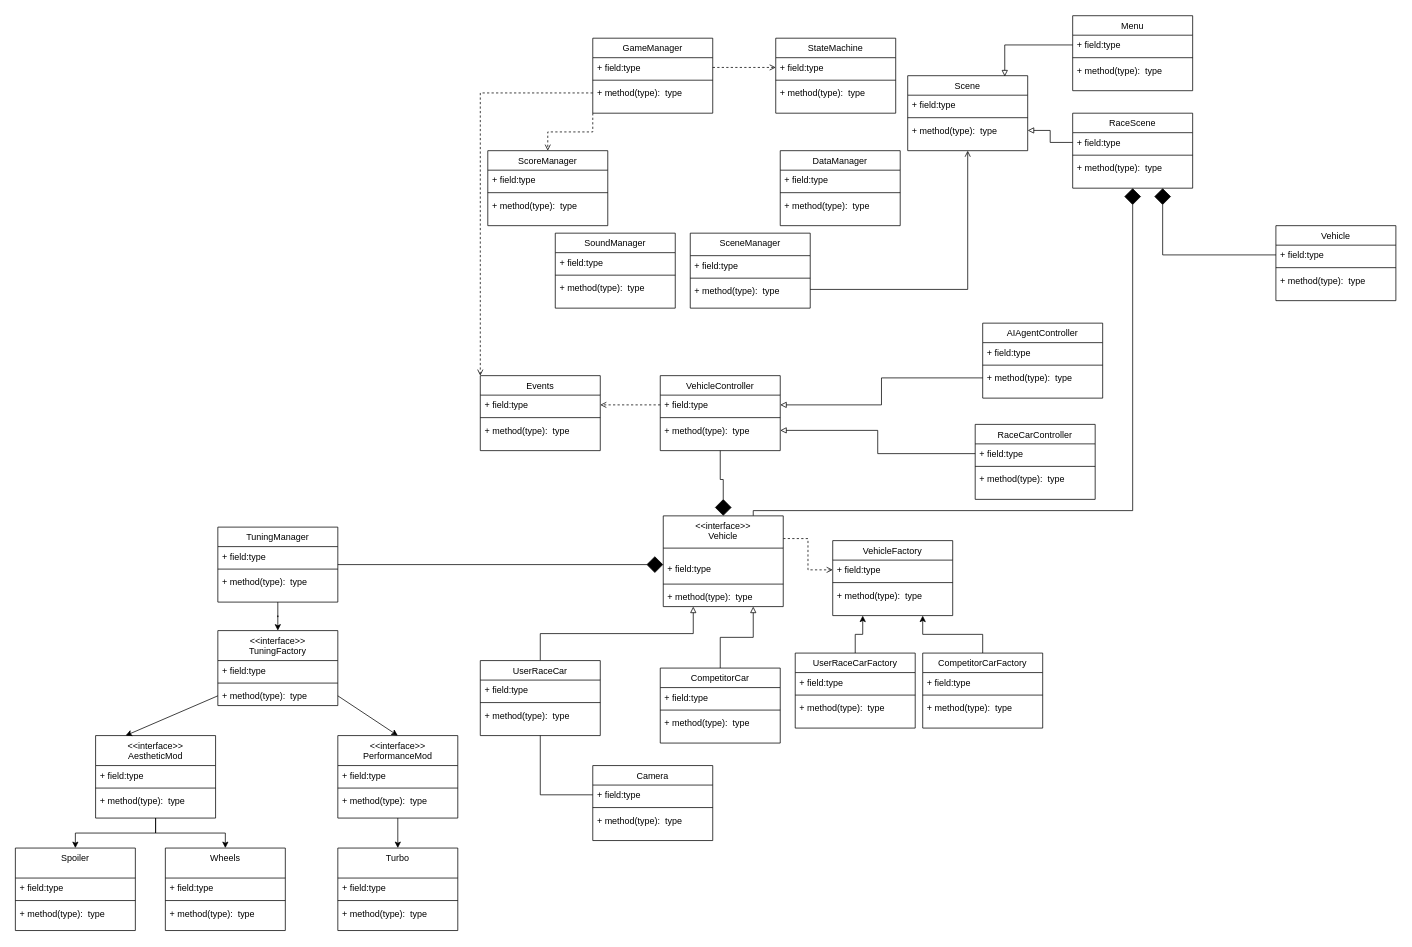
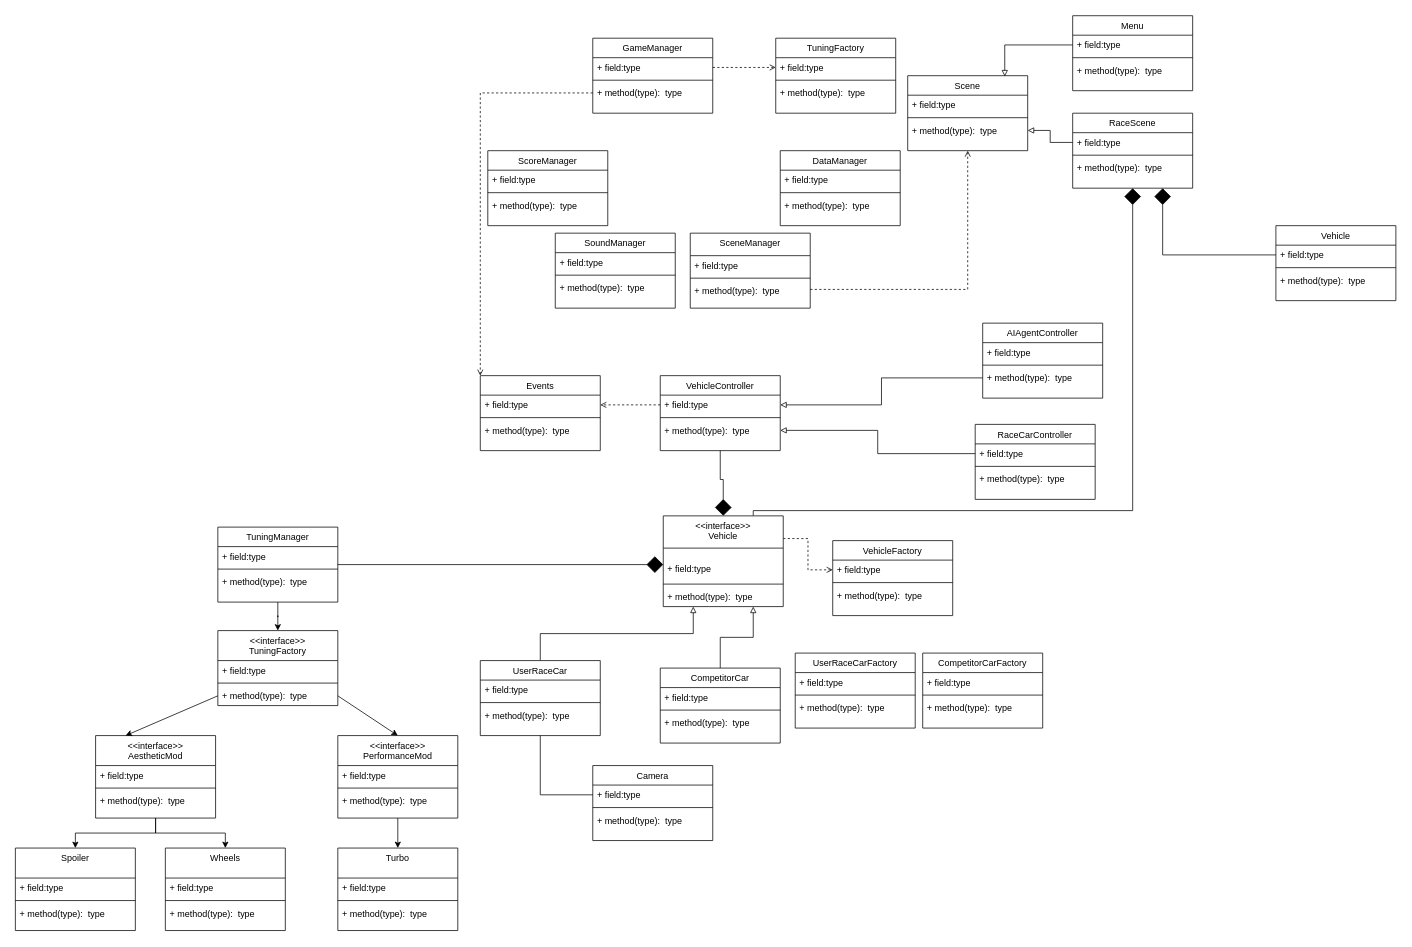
node "StateMachine": label "StateMachine" -> "TuningFactory"
edge "GameManager" -> "ScoreManager": removed
edge "SceneManager" -> "Scene": style solid -> dashed
edge "UserRaceCarFactory" -> "VehicleFactory": removed
edge "CompetitorCarFactory" -> "VehicleFactory": removed
